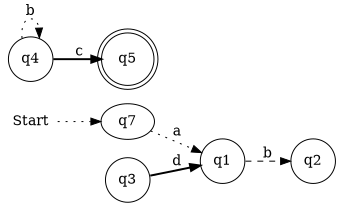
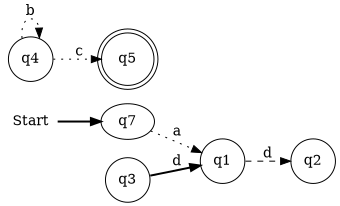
edge "q4" -> "q5": style bold -> dotted
edge "Start" -> "q7": style dotted -> bold
edge "q1" -> "q2": label "b" -> "d"
